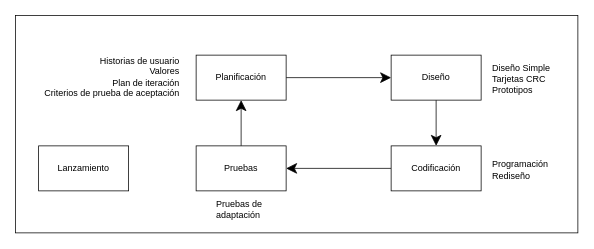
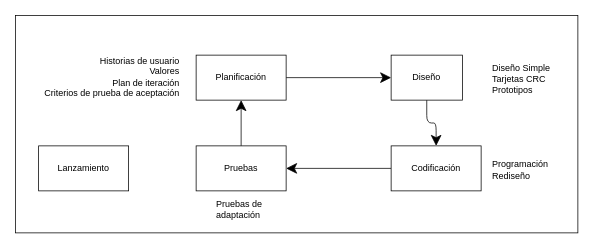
node "Diseño": size 90x45 -> 71x45
